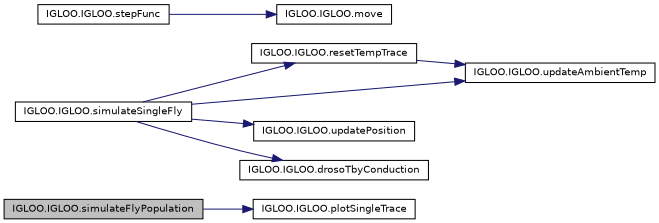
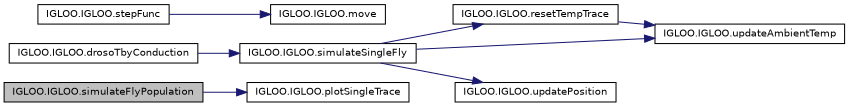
edge "IGLOO.IGLOO.simulateSingleFly" -> "IGLOO.IGLOO.drosoTbyConduction": reversed
